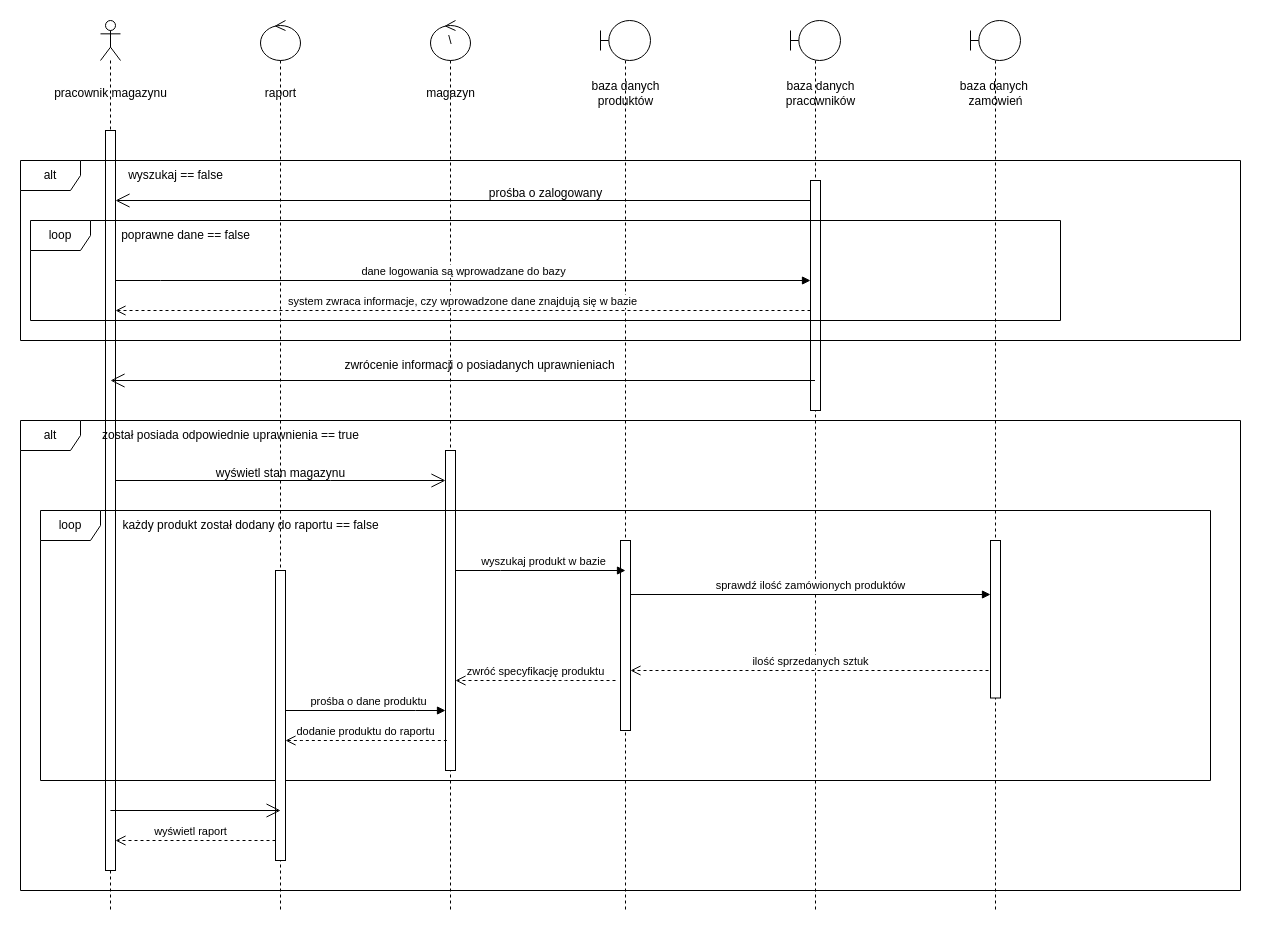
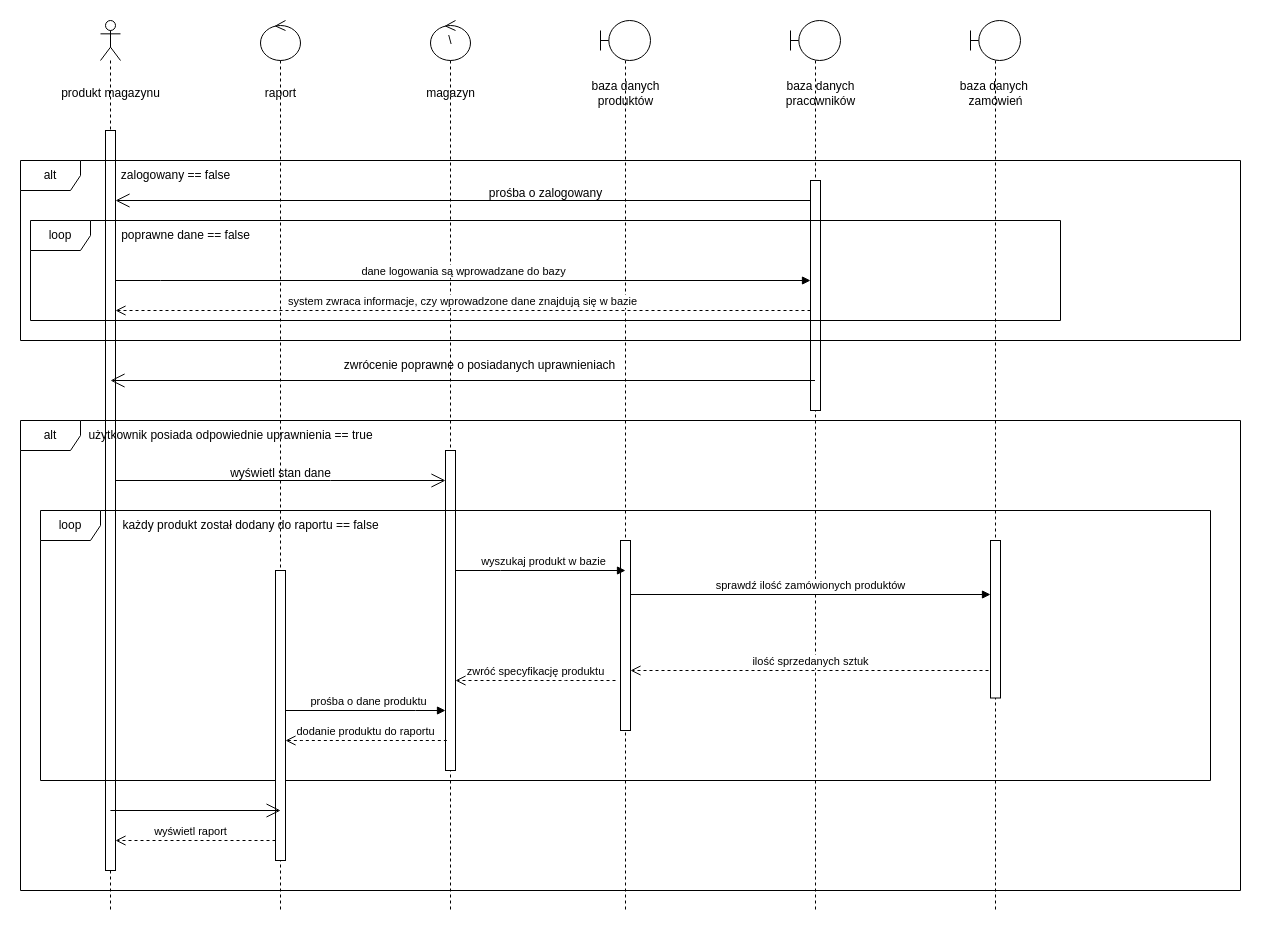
node "pracownik magazynu": label "pracownik magazynu" -> "produkt magazynu"
node "wyszukaj == false": label "wyszukaj == false" -> "zalogowany == false"
node "zwrócenie informacji o posiadanych uprawnieniach": label "zwrócenie informacji o posiadanych uprawnieniach" -> "zwrócenie poprawne o posiadanych uprawnieniach"
node "został posiada odpowiednie uprawnienia == true": label "został posiada odpowiednie uprawnienia == true" -> "użytkownik posiada odpowiednie uprawnienia == true"
node "wyświetl stan magazynu": label "wyświetl stan magazynu" -> "wyświetl stan dane"
